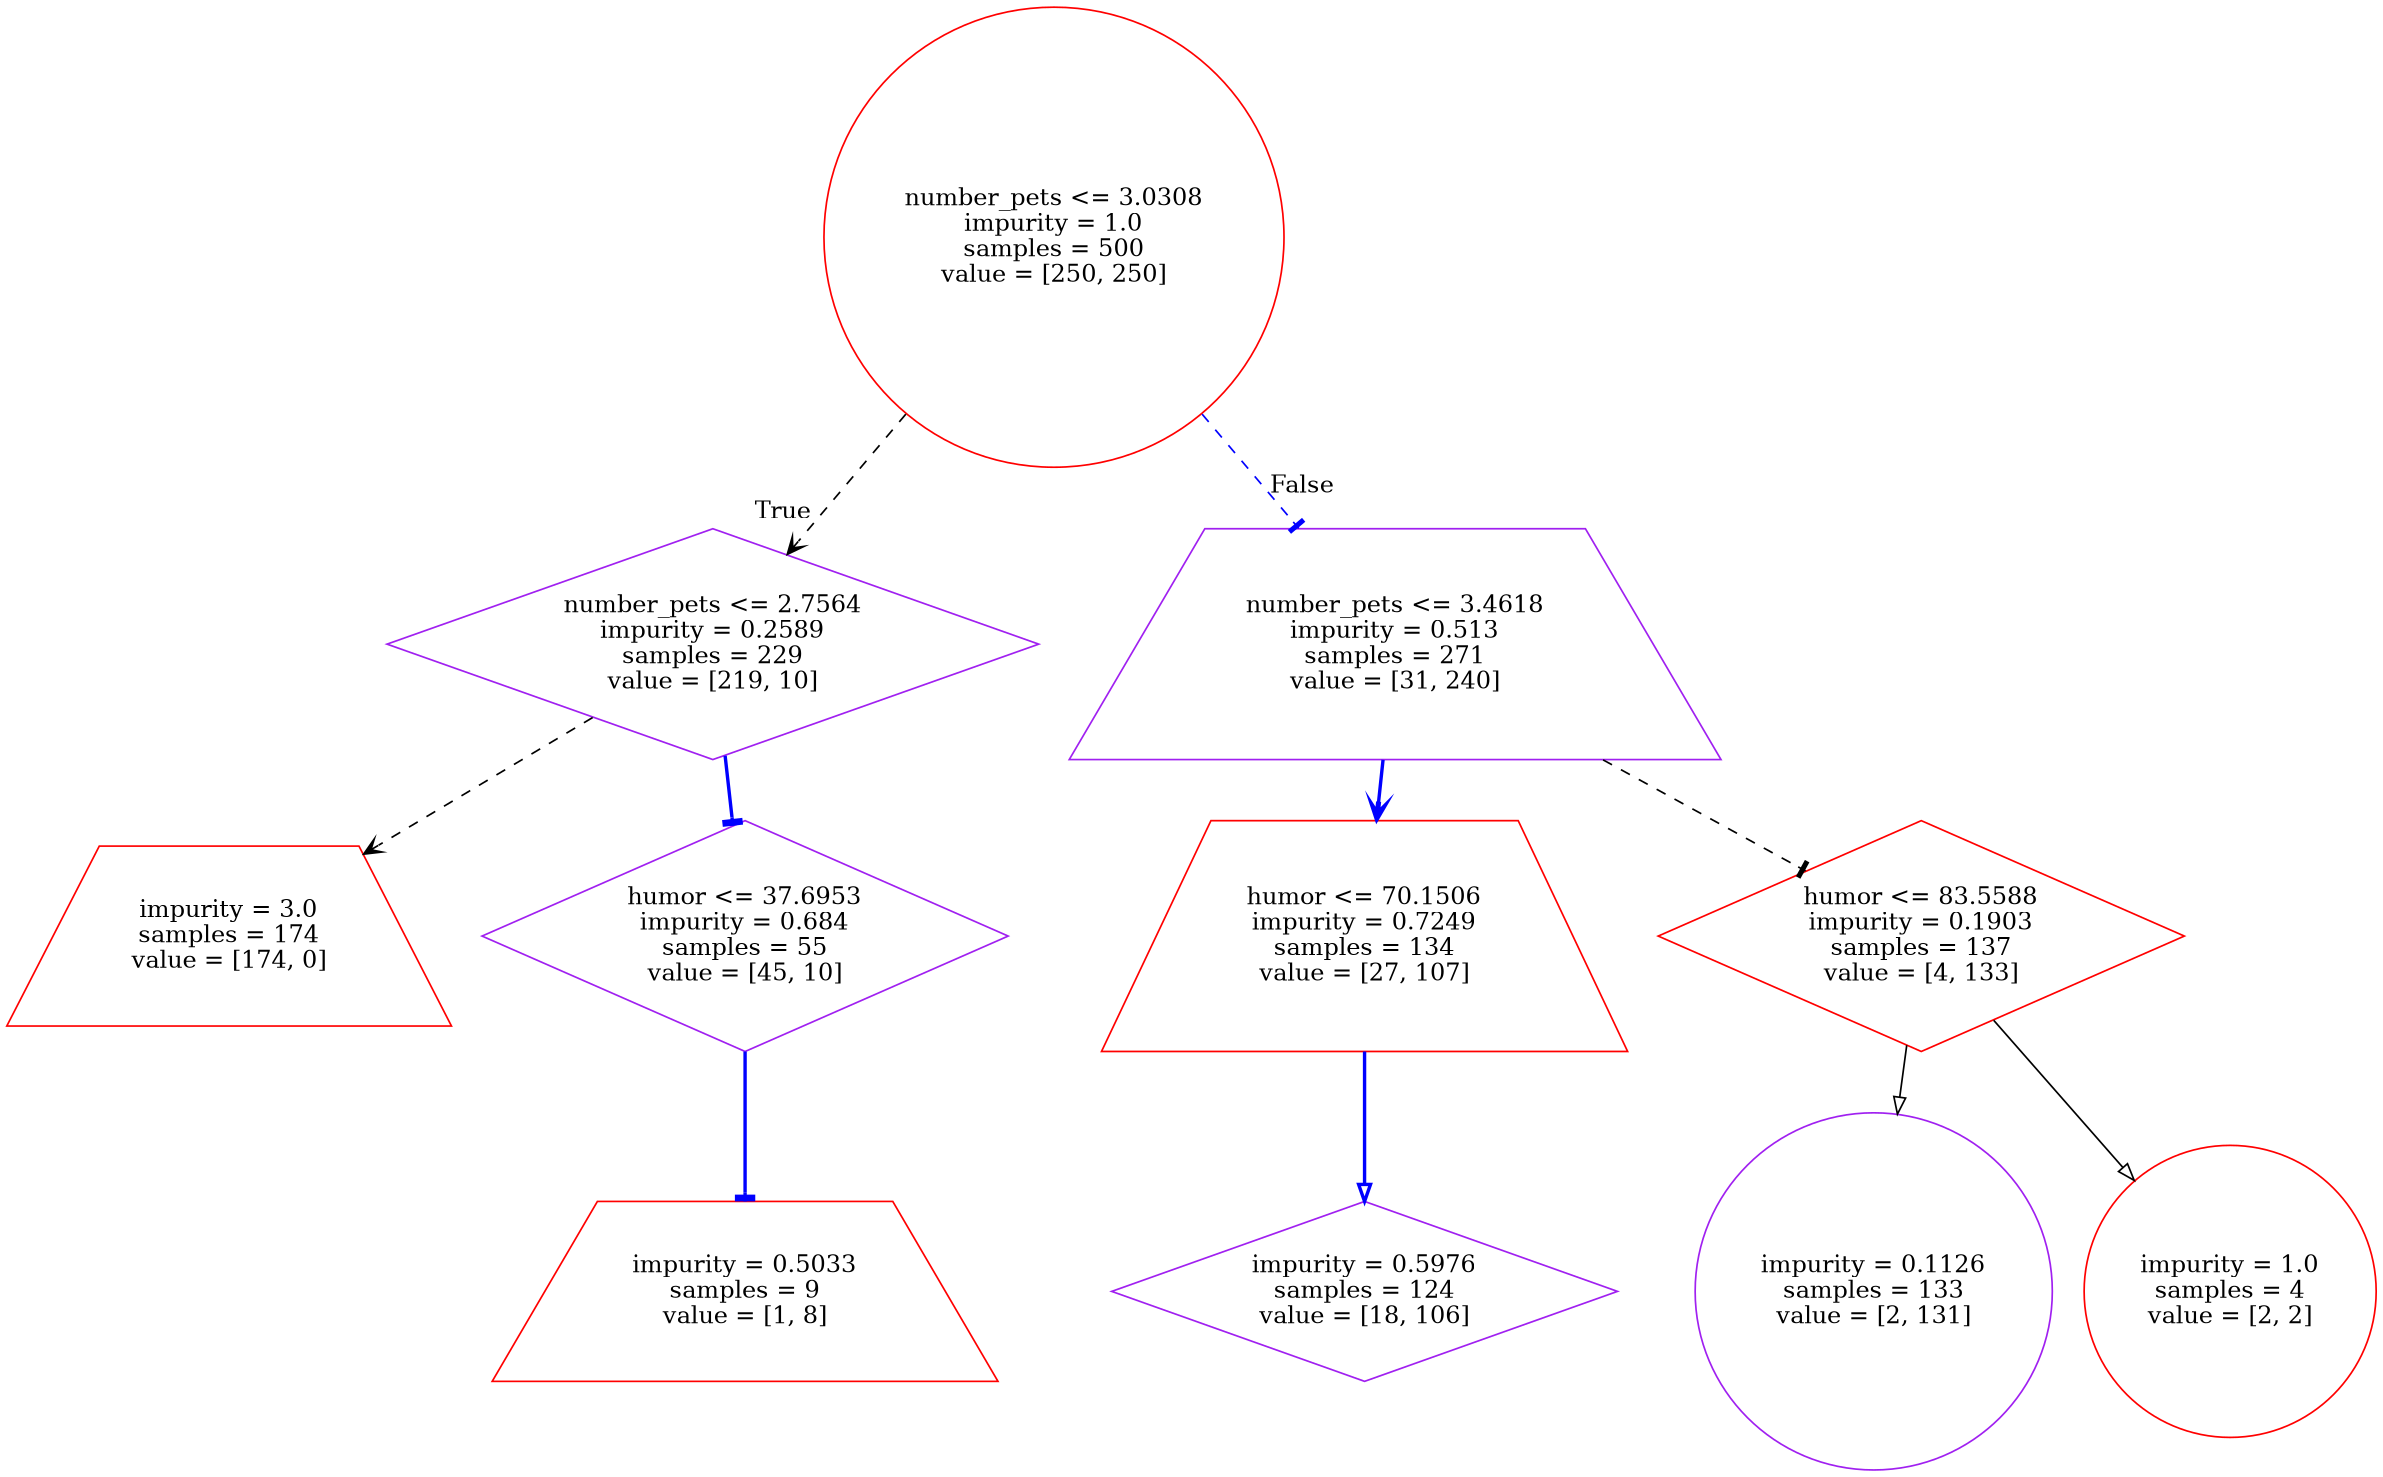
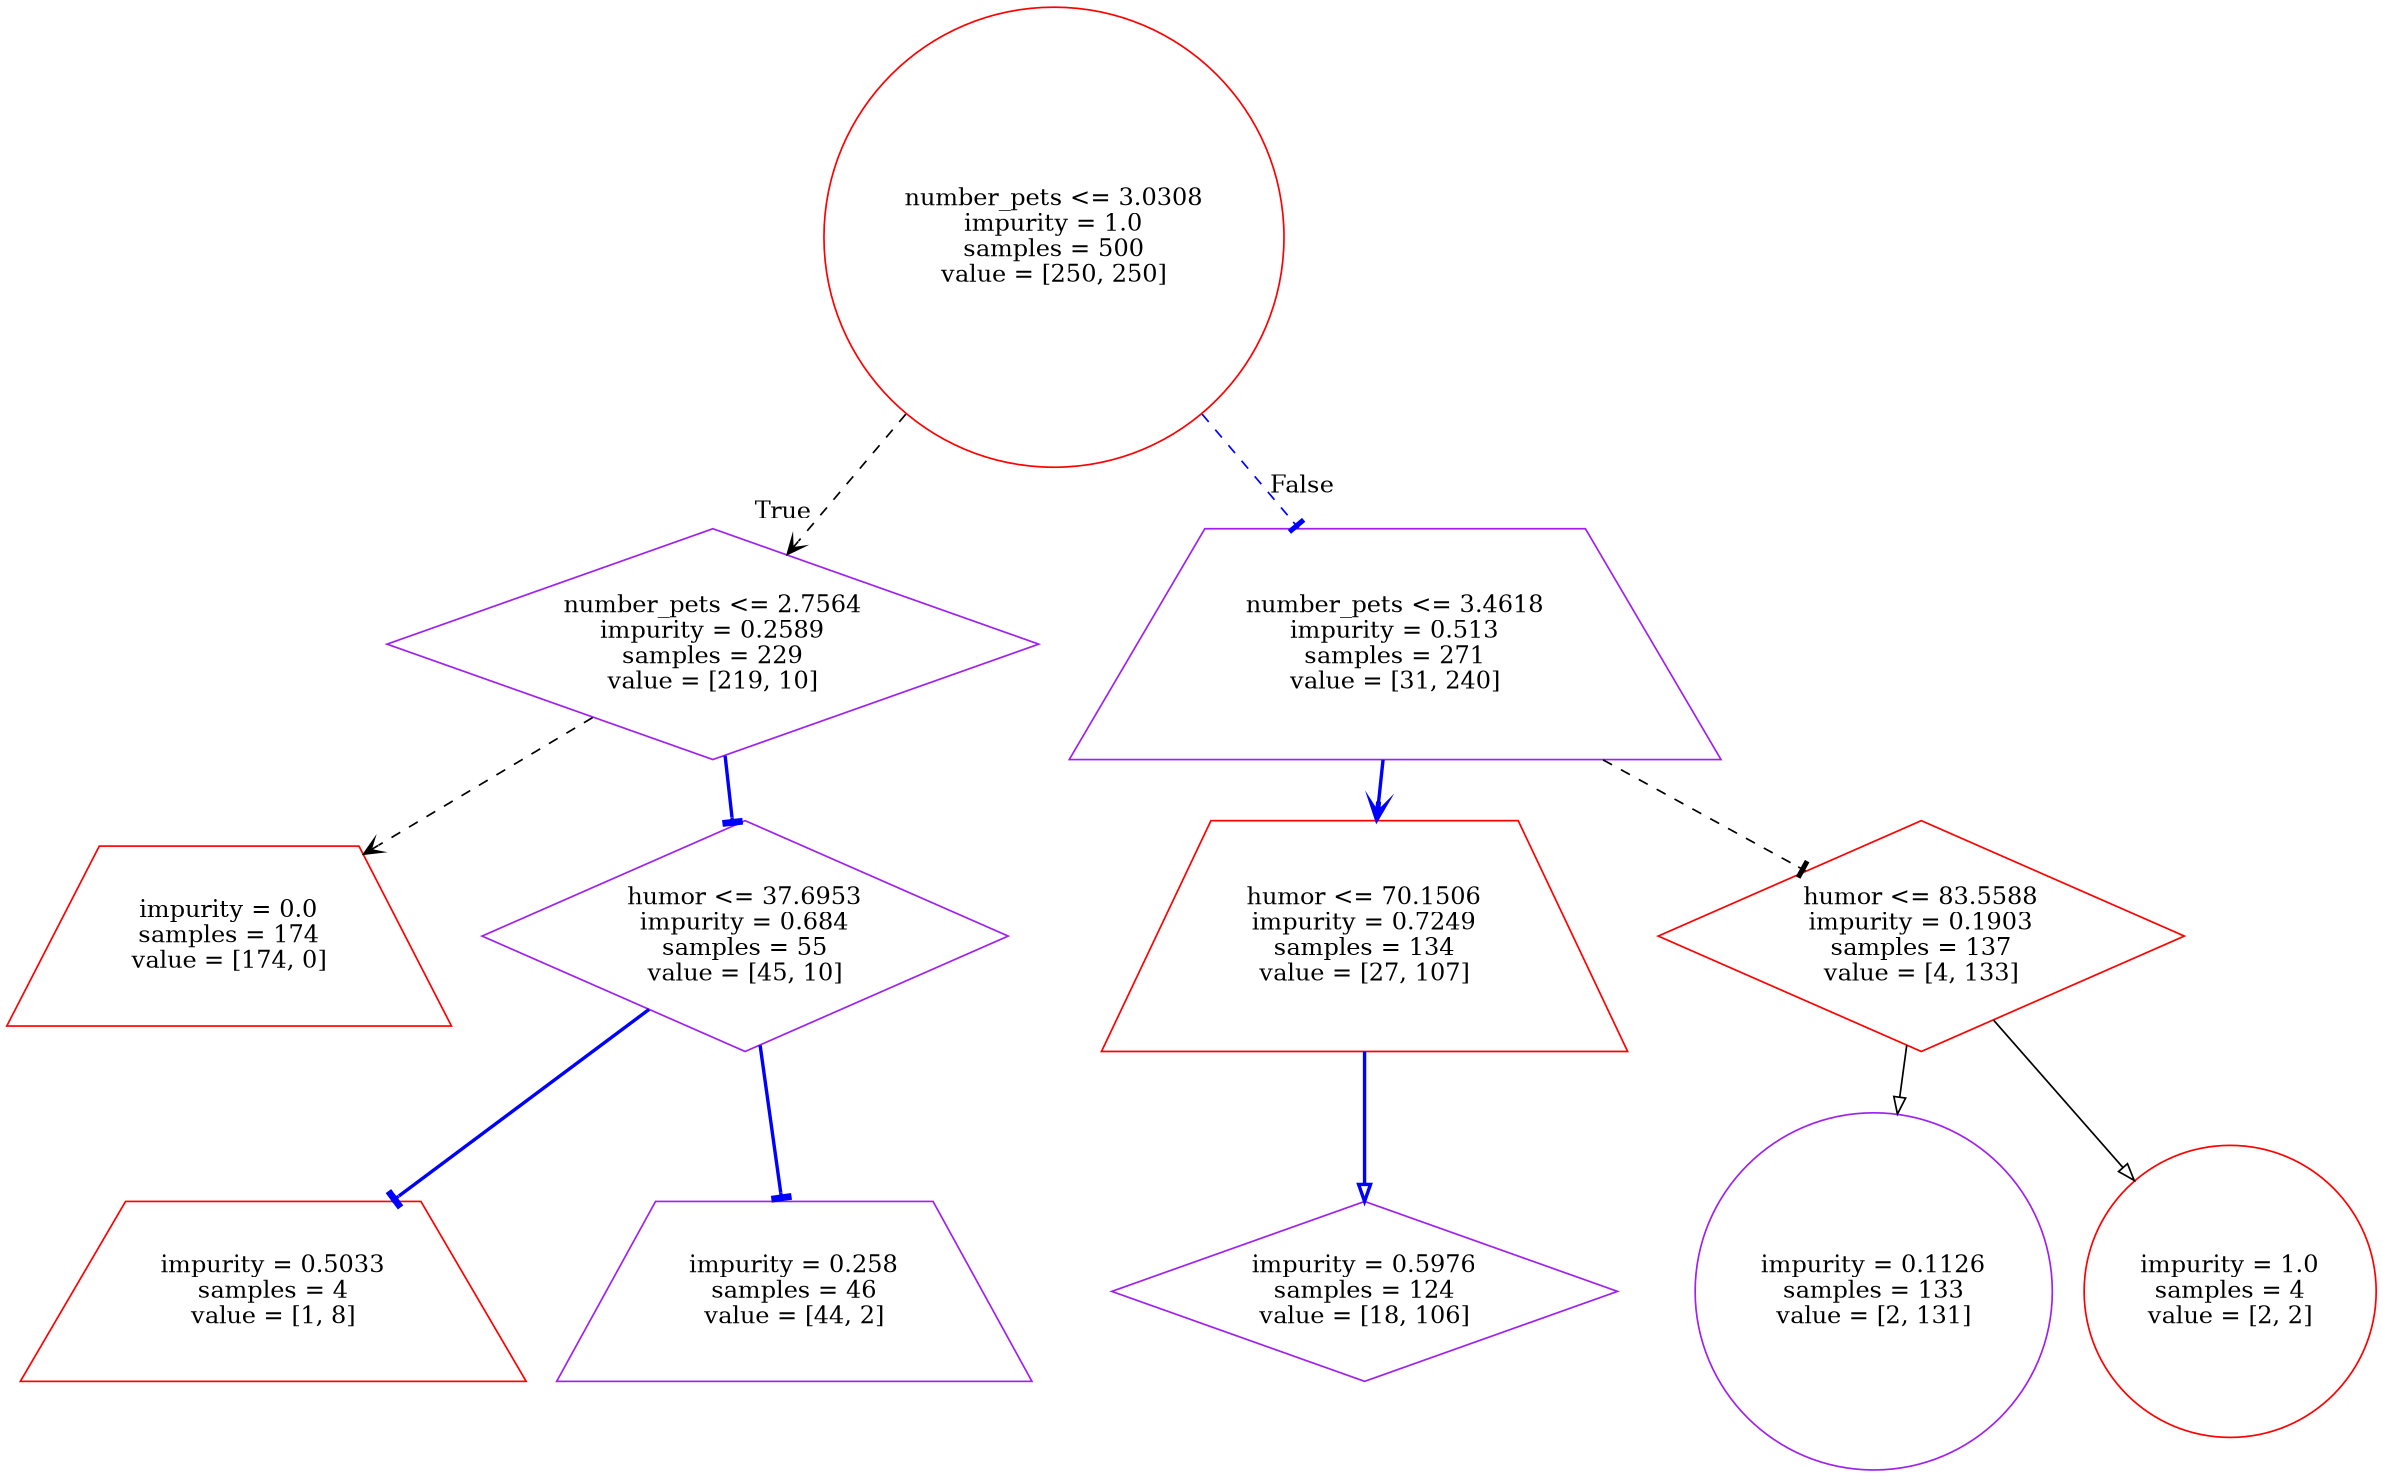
node "impurity = 3.0 samples = 174 value = [174, 0]": label "impurity = 3.0 samples = 174 value = [174, 0]" -> "impurity = 0.0 samples = 174 value = [174, 0]"
node "impurity = 0.5033 samples = 9 value = [1, 8]": label "impurity = 0.5033 samples = 9 value = [1, 8]" -> "impurity = 0.5033 samples = 4 value = [1, 8]"
node "impurity = 0.258 samples = 46 value = [44, 2]": added
